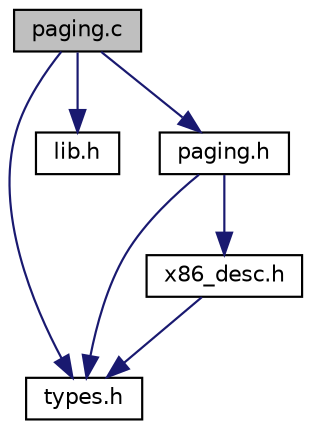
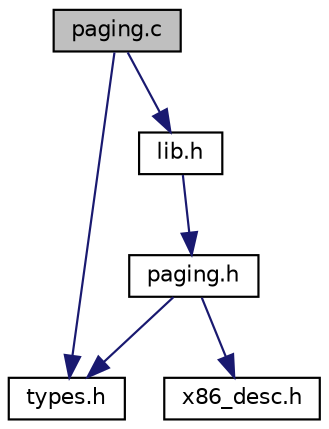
edge "paging.c" -> "paging.h": now "lib.h" -> "paging.h"
edge "x86_desc.h" -> "types.h": removed
